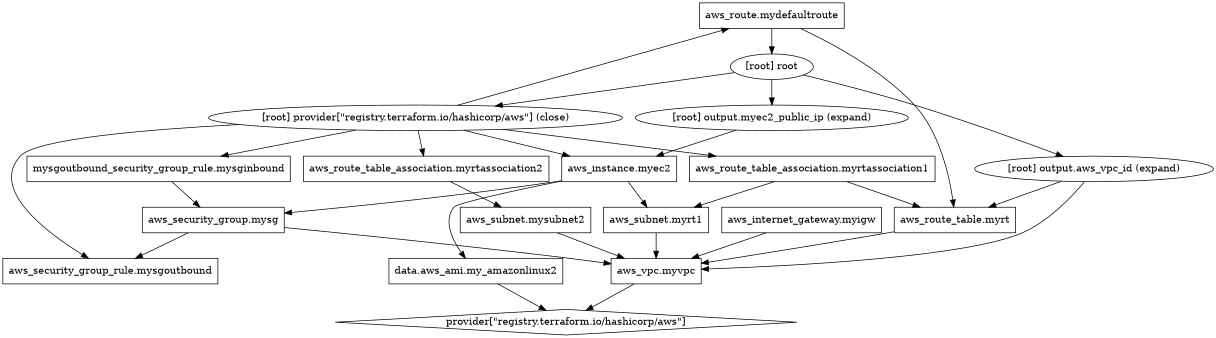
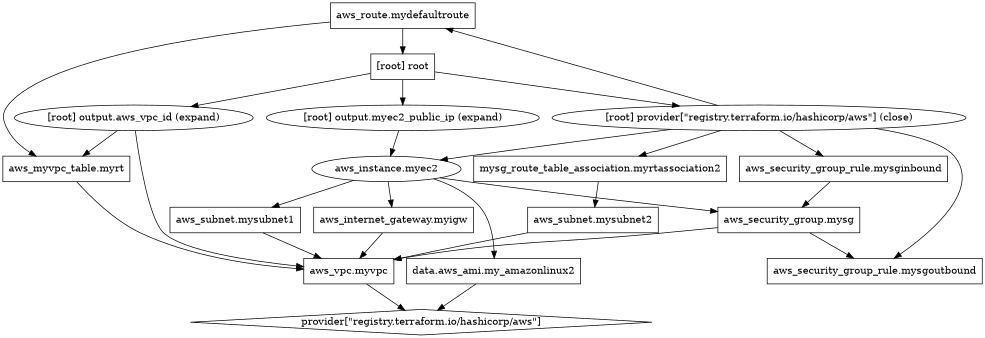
node "[root] root": shape ellipse -> box
node "mysgoutbound_security_group_rule.mysginbound": label "mysgoutbound_security_group_rule.mysginbound" -> "aws_security_group_rule.mysginbound"
node "aws_route_table_association.myrtassociation2": label "aws_route_table_association.myrtassociation2" -> "mysg_route_table_association.myrtassociation2"
node "aws_instance.myec2": shape box -> ellipse
node "aws_route_table_association.myrtassociation1": removed
edge "aws_instance.myec2" -> "aws_internet_gateway.myigw": added
node "aws_subnet.myrt1": label "aws_subnet.myrt1" -> "aws_subnet.mysubnet1"
node "aws_route_table.myrt": label "aws_route_table.myrt" -> "aws_myvpc_table.myrt"
